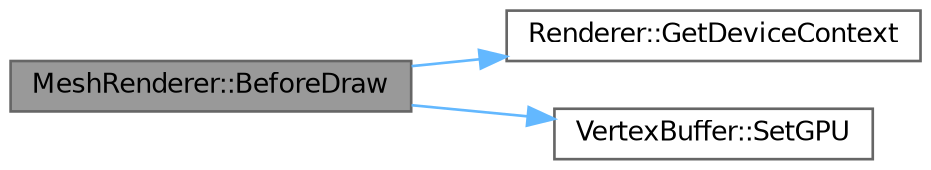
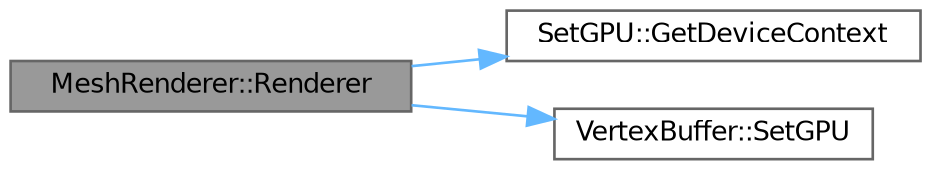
node "Renderer::GetDeviceContext": label "Renderer::GetDeviceContext" -> "SetGPU::GetDeviceContext"
node "MeshRenderer::BeforeDraw": label "MeshRenderer::BeforeDraw" -> "MeshRenderer::Renderer"
